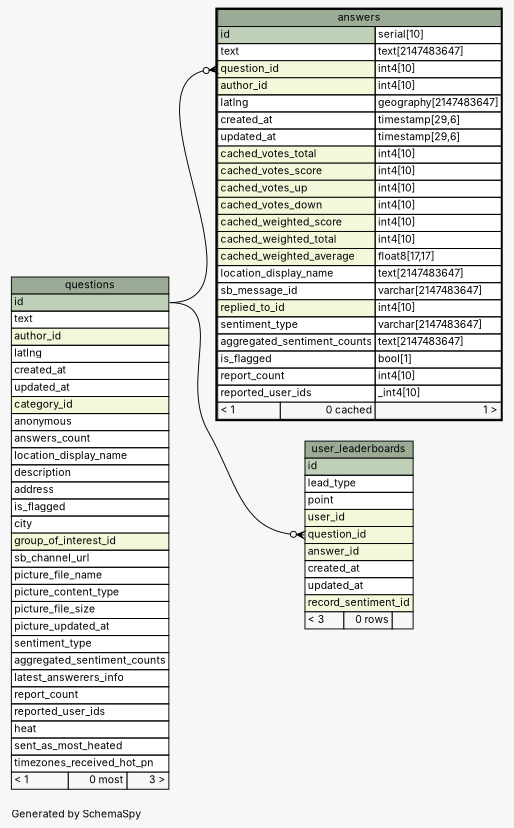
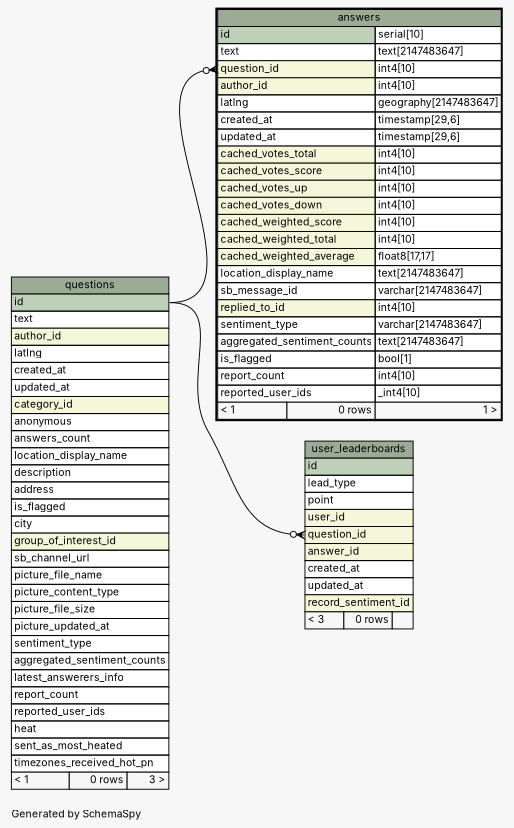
node "answers": text "0 cached" -> "0 rows"
node "questions": text "0 most" -> "0 rows"
